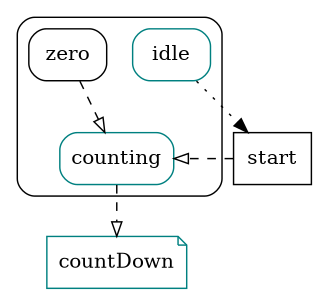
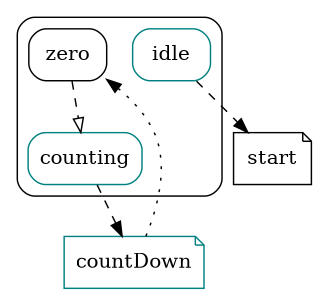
edge "idle" -> "start": style dotted -> dashed
edge "countDown" -> "zero": added
edge "start" -> "counting": removed
node "start": shape box -> note
edge "counting" -> "countDown": arrowhead onormal -> normal
